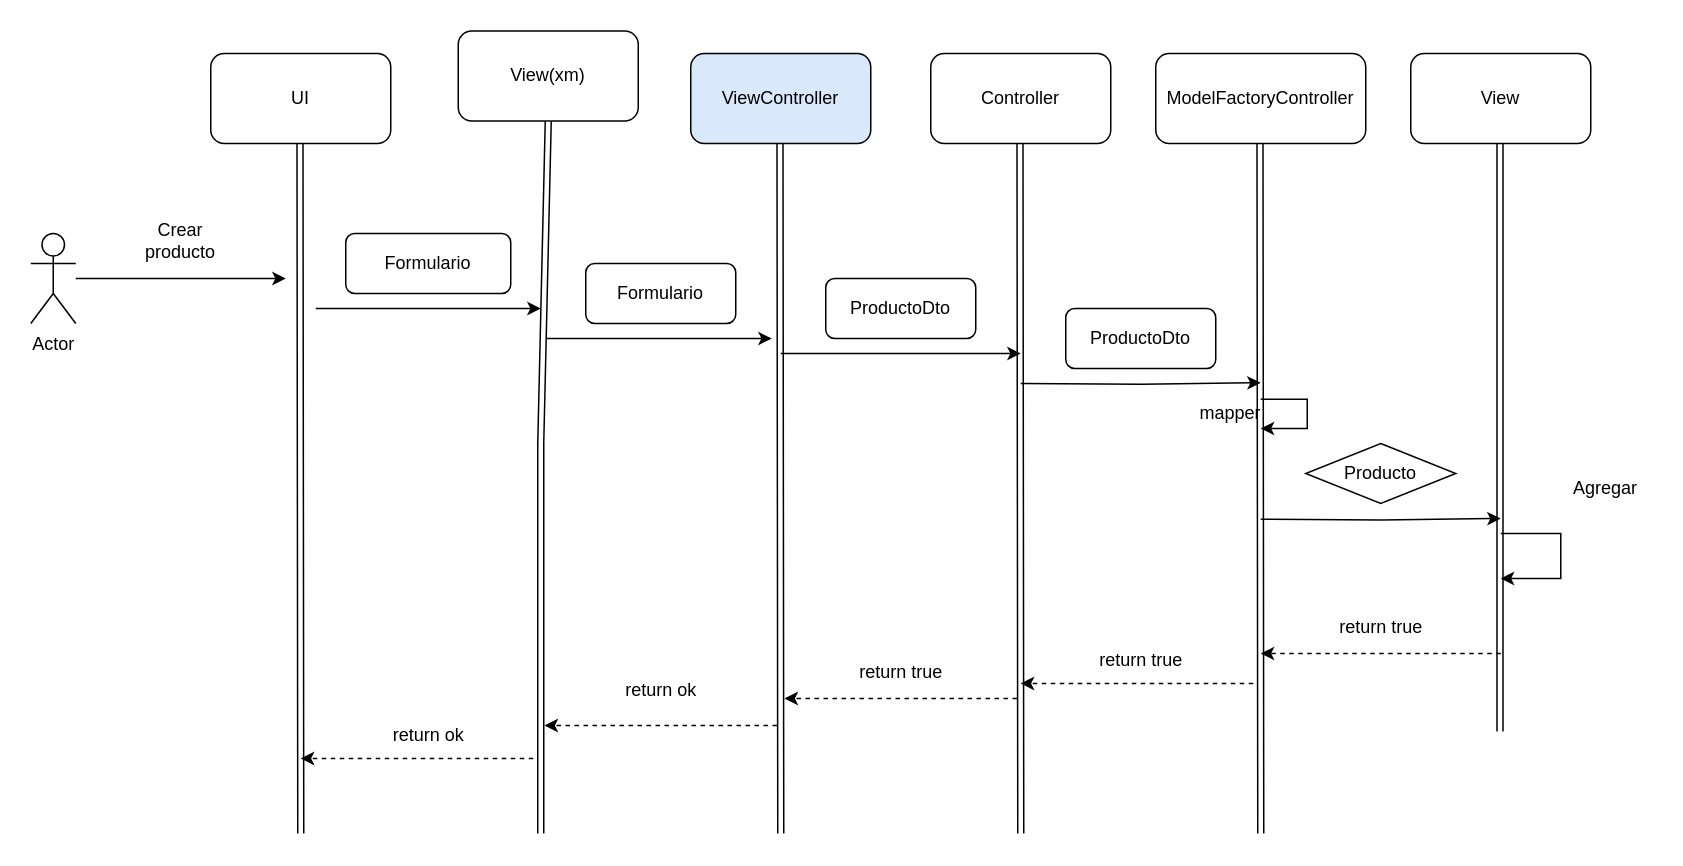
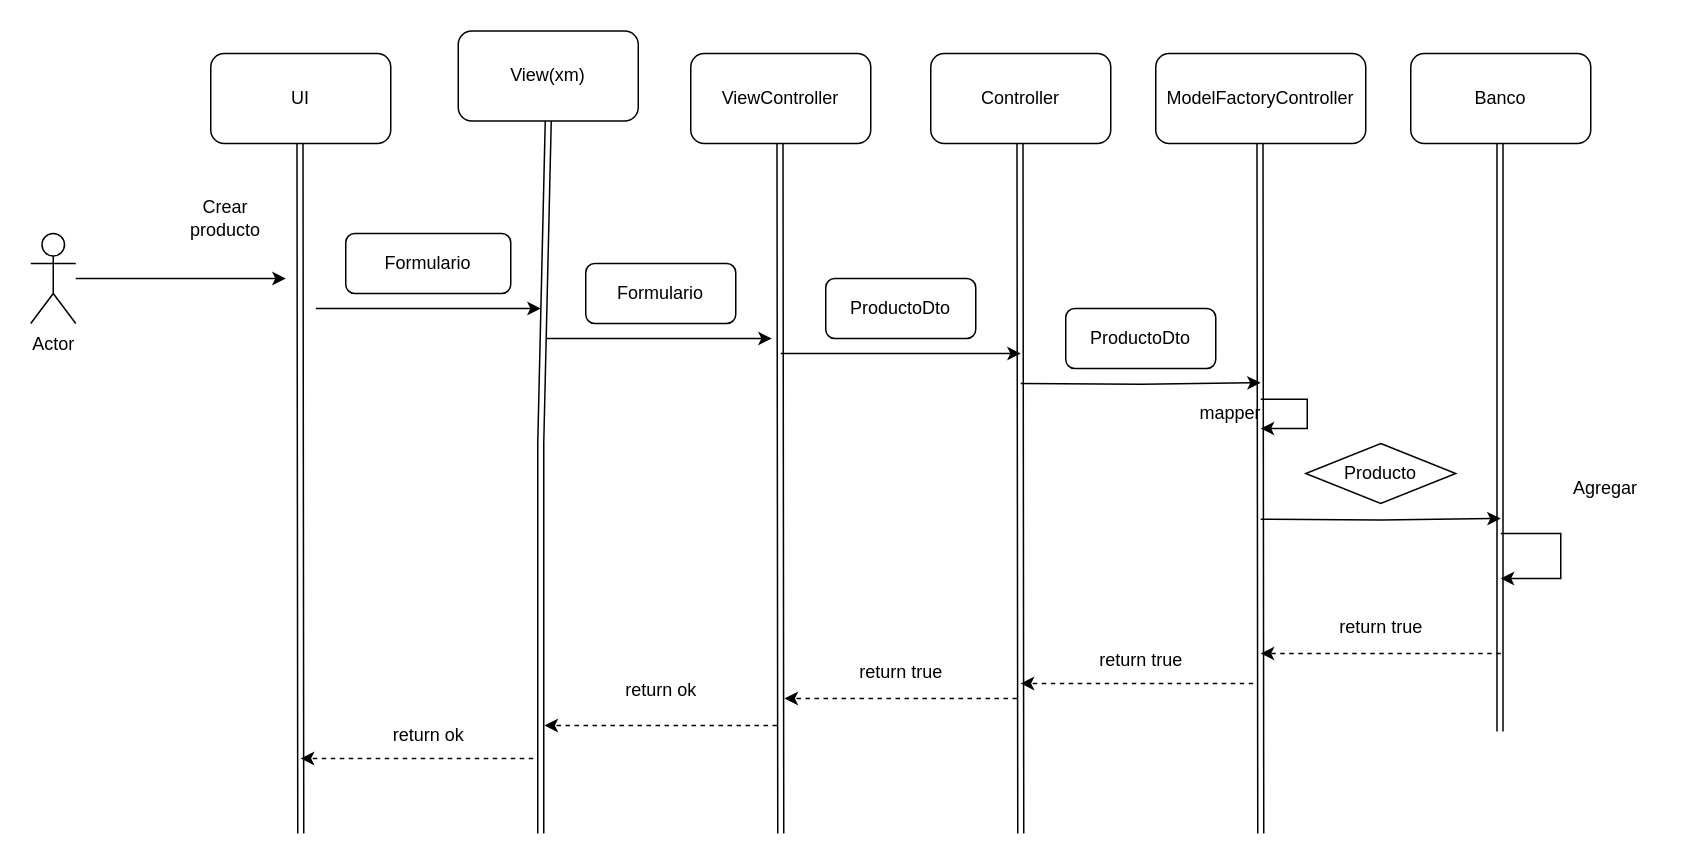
node "ViewController": fillcolor #dae8fc -> #ffffff
node "View": label "View" -> "Banco"
node "Crear producto": moved (181, 241) -> (226, 218)
